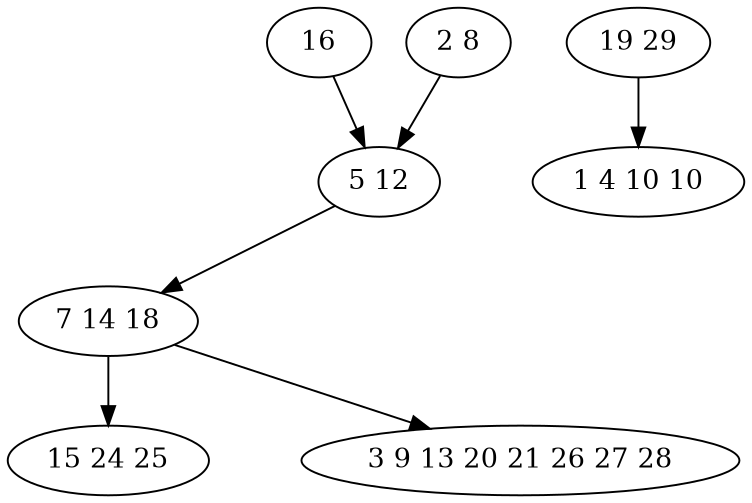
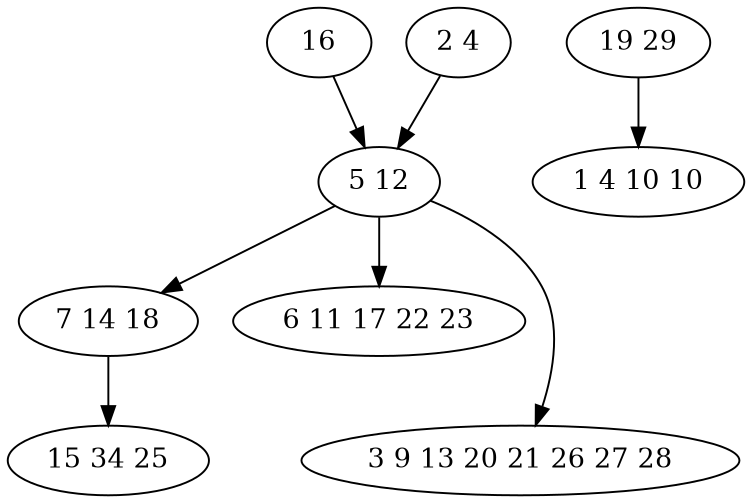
node "2 8": label "2 8" -> "2 4"
node "6 11 17 22 23": added
edge "7 14 18" -> "3 9 13 20 21 26 27 28": now "5 12" -> "3 9 13 20 21 26 27 28"
node "15 24 25": label "15 24 25" -> "15 34 25"
